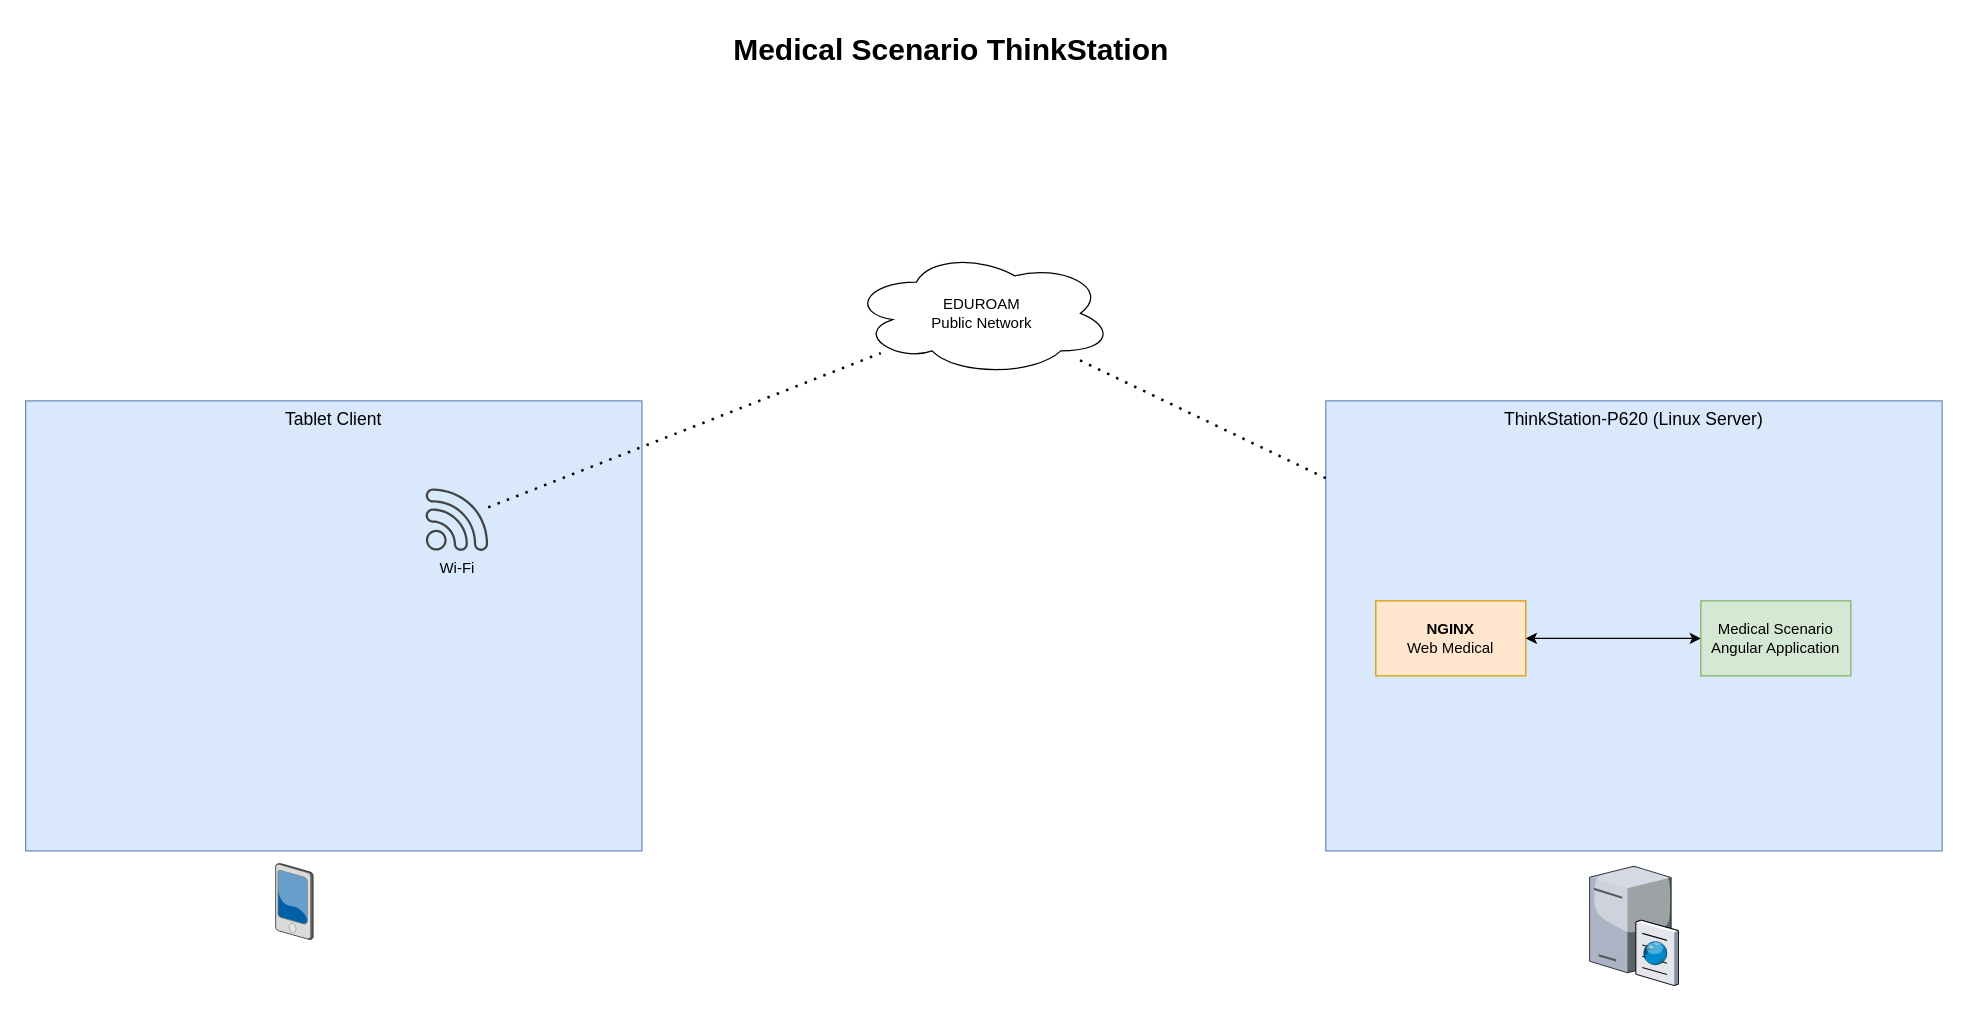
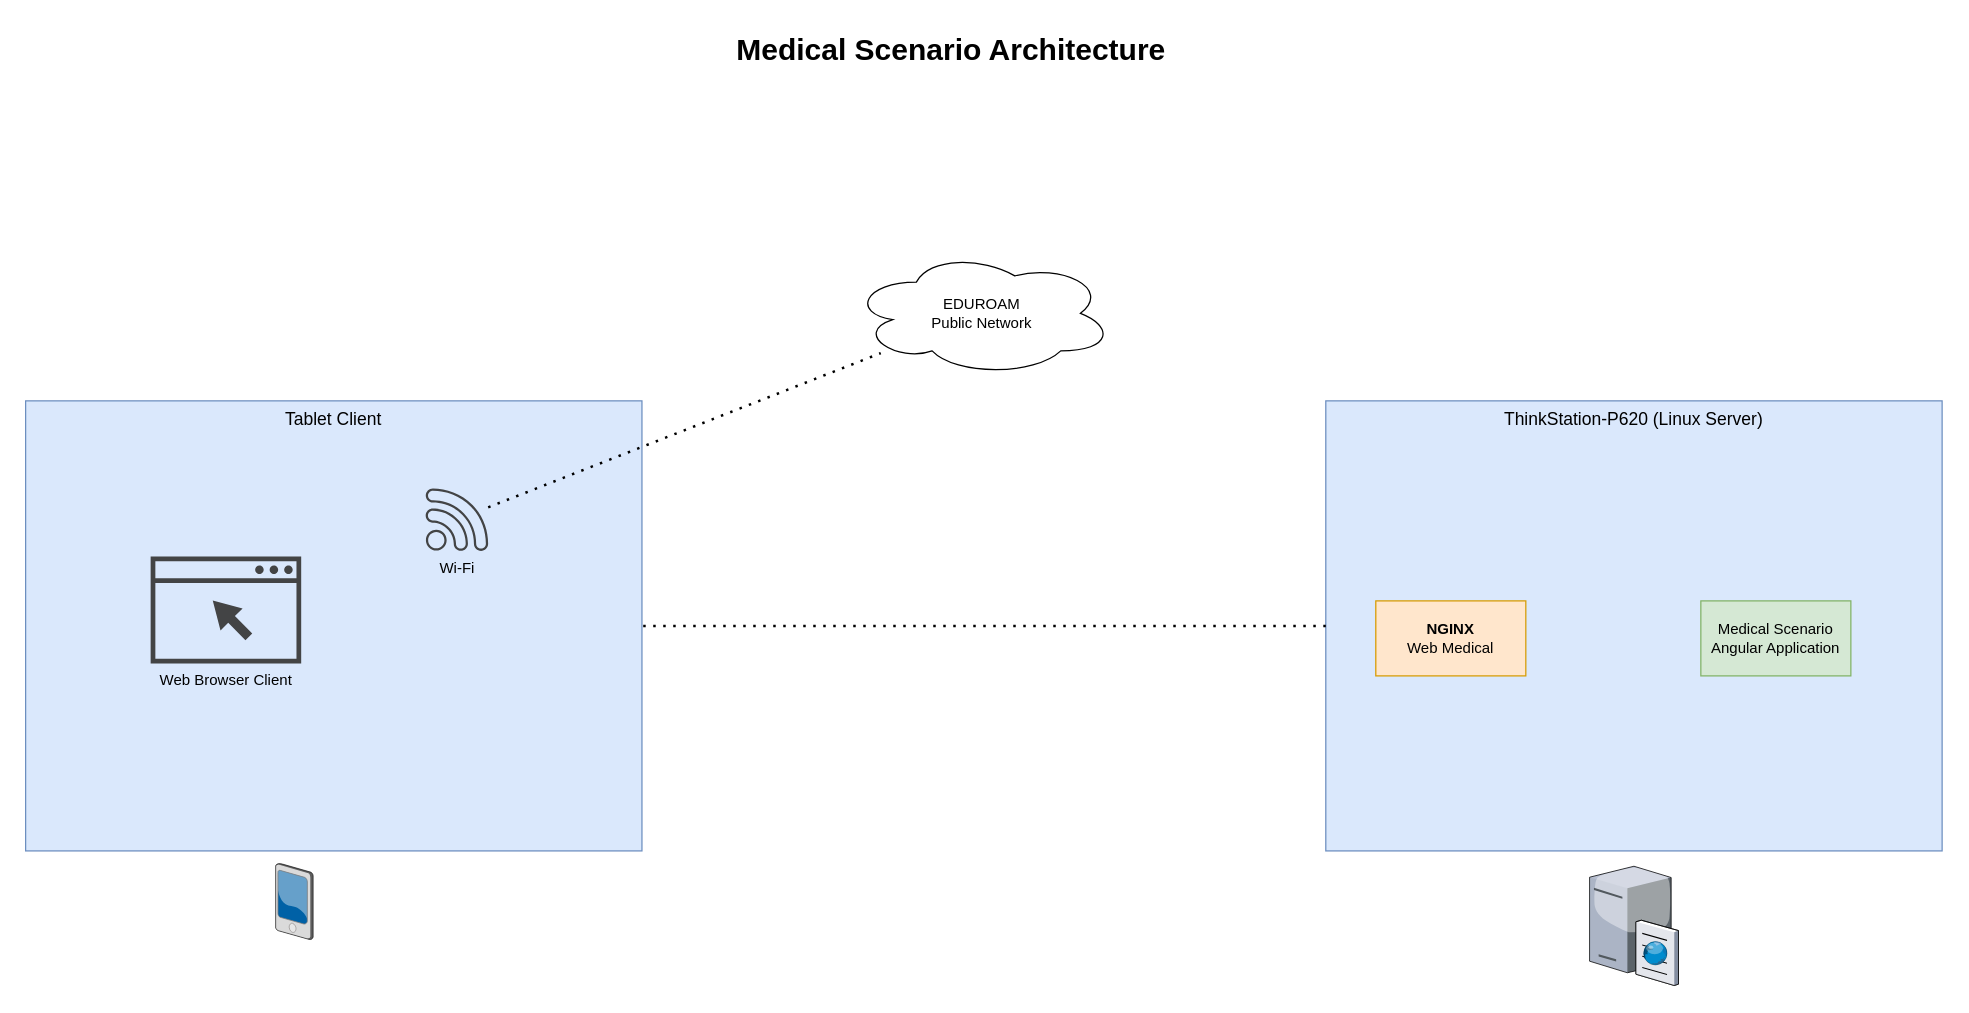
node "Medical Scenario ThinkStation": label "Medical Scenario ThinkStation" -> "Medical Scenario Architecture"
edge "EDUROAM Public Network" -- "ThinkStation-P620 (Linux Server)": now "Tablet Client" -- "ThinkStation-P620 (Linux Server)"
node "Web Browser Client": added
edge "NGINX Web Medical" -- "Medical Scenario Angular Application": removed
